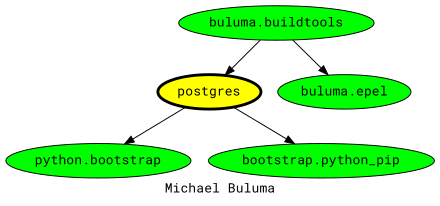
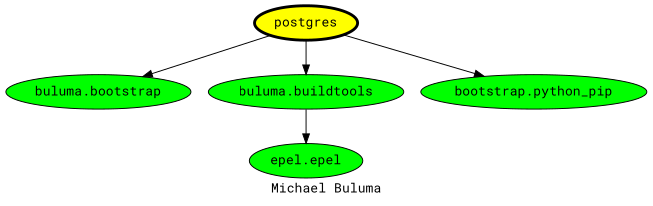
edge "buluma.buildtools" -> "postgres": reversed
node "buluma.epel": label "buluma.epel" -> "epel.epel"
node "python.bootstrap": label "python.bootstrap" -> "buluma.bootstrap"
